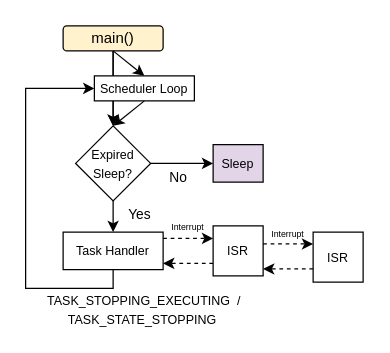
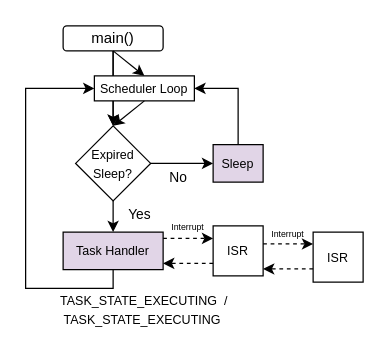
node "main()": fillcolor #fff2cc -> #ffffff
edge "Sleep" -> "Scheduler Loop": added
node "Task Handler": fillcolor #ffffff -> #e1d5e7
node "TASK_STOPPING_EXECUTING /": label "TASK_STOPPING_EXECUTING /" -> "TASK_STATE_EXECUTING /"
node "TASK_STATE_STOPPING": label "TASK_STATE_STOPPING" -> "TASK_STATE_EXECUTING"
